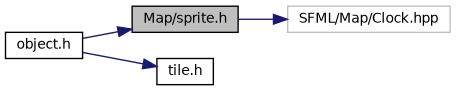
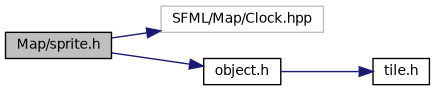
edge "object.h" -> "Map/sprite.h": reversed
